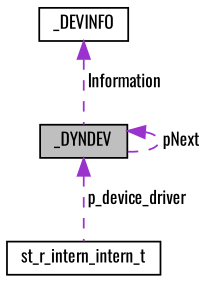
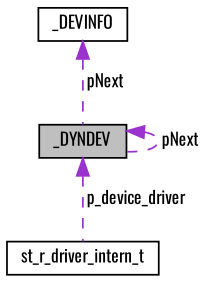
edge "_DYNDEV" -> "_DEVINFO": label " Information" -> " pNext"
node "st_r_intern_intern_t": label "st_r_intern_intern_t" -> "st_r_driver_intern_t"
